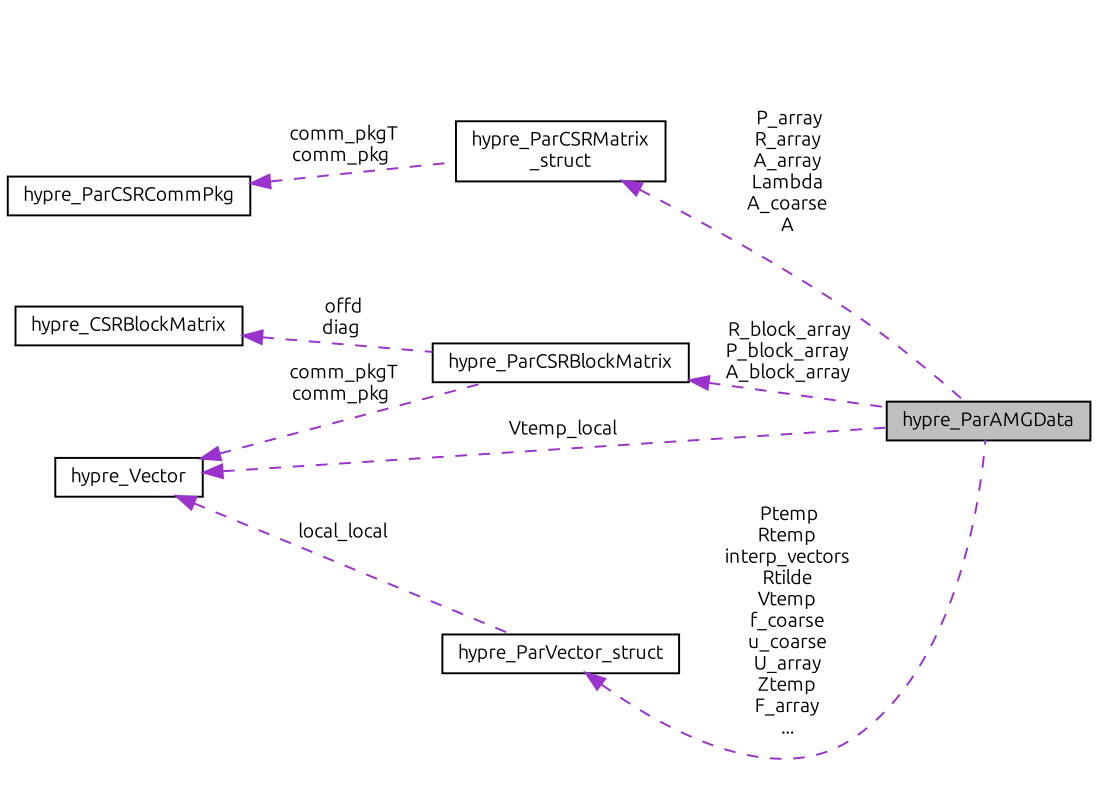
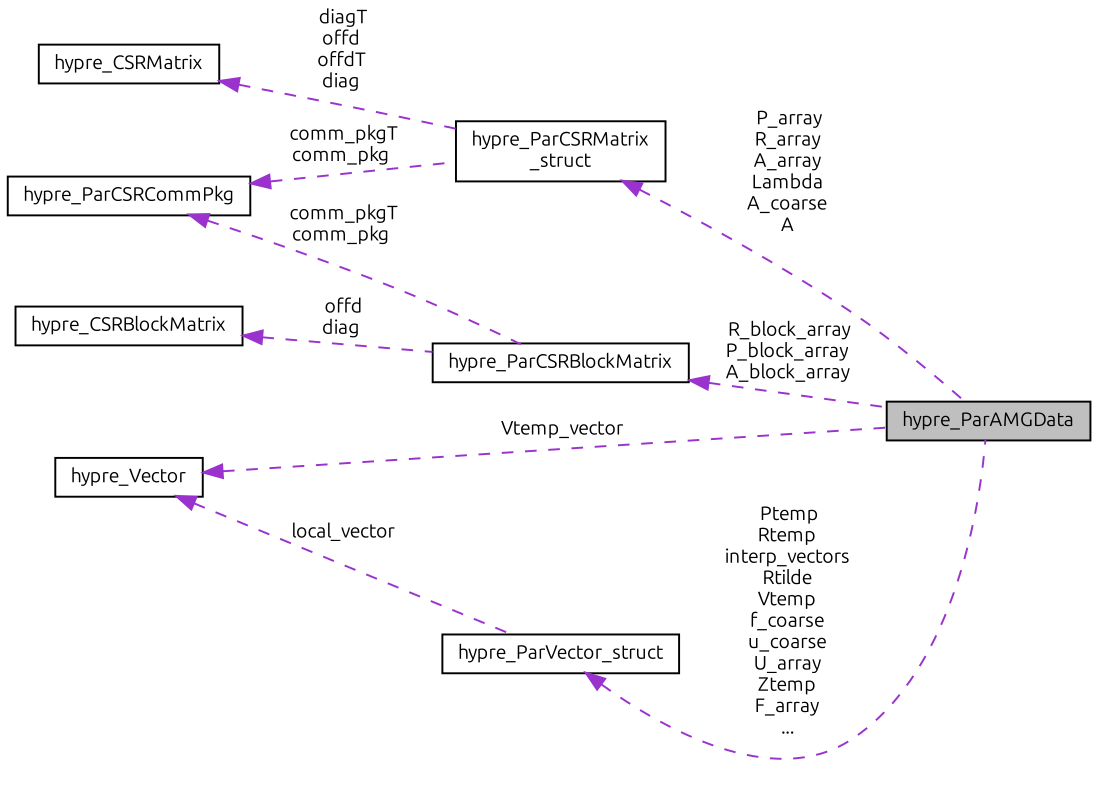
node "hypre_CSRMatrix": added
edge "hypre_ParCSRBlockMatrix" -> "hypre_Vector": now "hypre_ParCSRBlockMatrix" -> "hypre_ParCSRCommPkg"
edge "hypre_ParAMGData" -> "hypre_Vector": label " Vtemp_local" -> " Vtemp_vector"
edge "hypre_ParVector_struct" -> "hypre_Vector": label " local_local" -> " local_vector"
